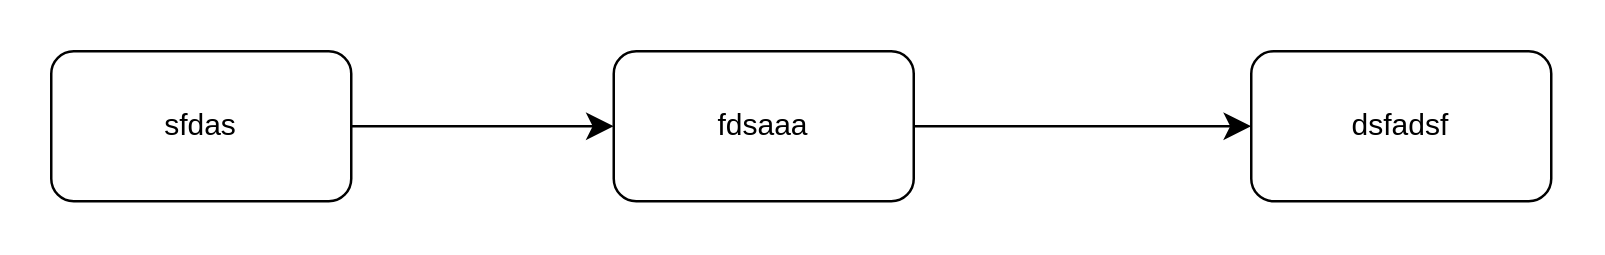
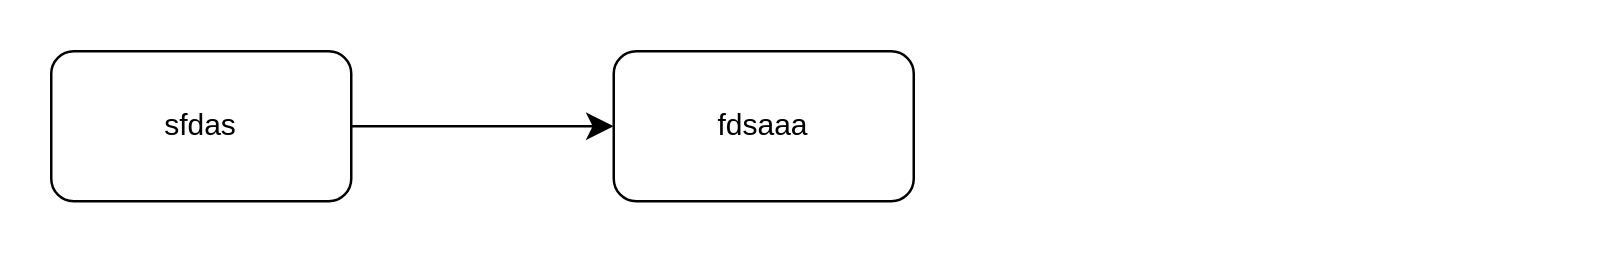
edge "fdsaaa" -> "dsfadsf": removed
node "dsfadsf": removed
